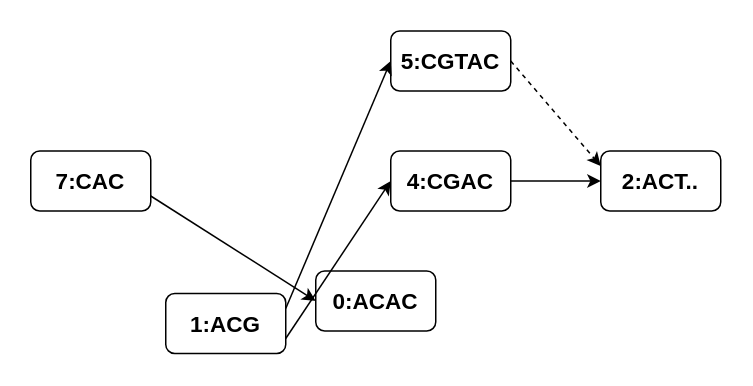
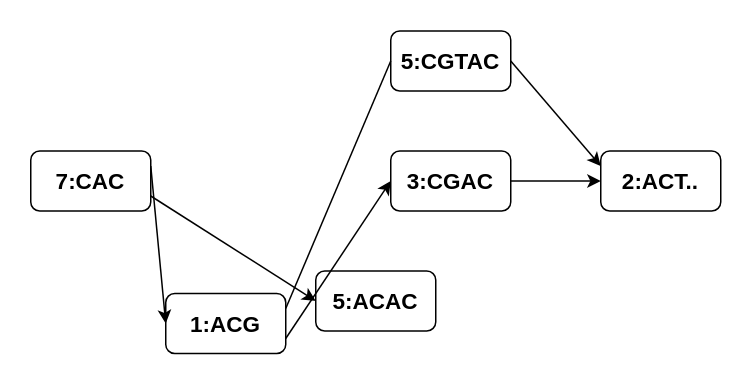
edge "1:ACG" -> "5:CGTAC": arrowhead classic -> none
edge "5:CGTAC" -> "2:ACT..": style dashed -> solid
node "4:CGAC": label "4:CGAC" -> "3:CGAC"
edge "7:CAC" -> "1:ACG": added
node "0:ACAC": label "0:ACAC" -> "5:ACAC"
